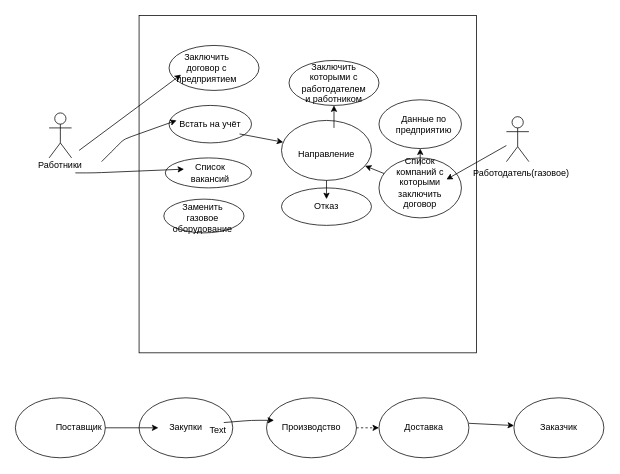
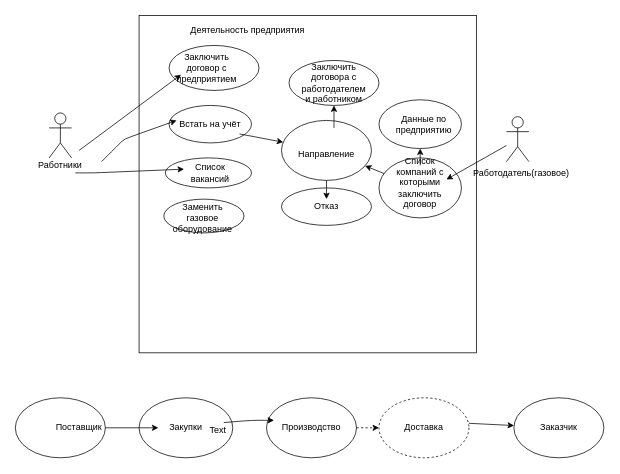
node "Деятельность предприятия": added
node "Заключить которыми с работодателем и работником": label "Заключить которыми с работодателем и работником" -> "Заключить договора с работодателем и работником"
node "Доставка": style solid -> dashed
